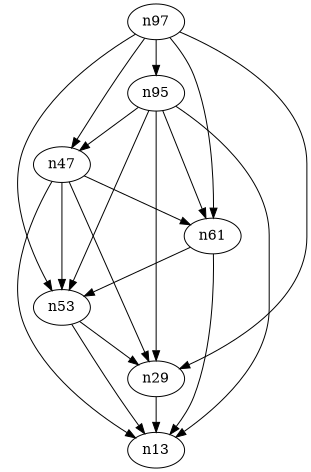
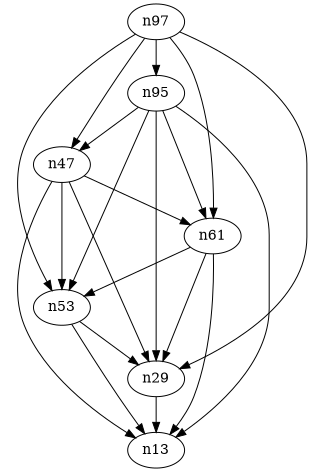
edge "n61" -> "n29": added
